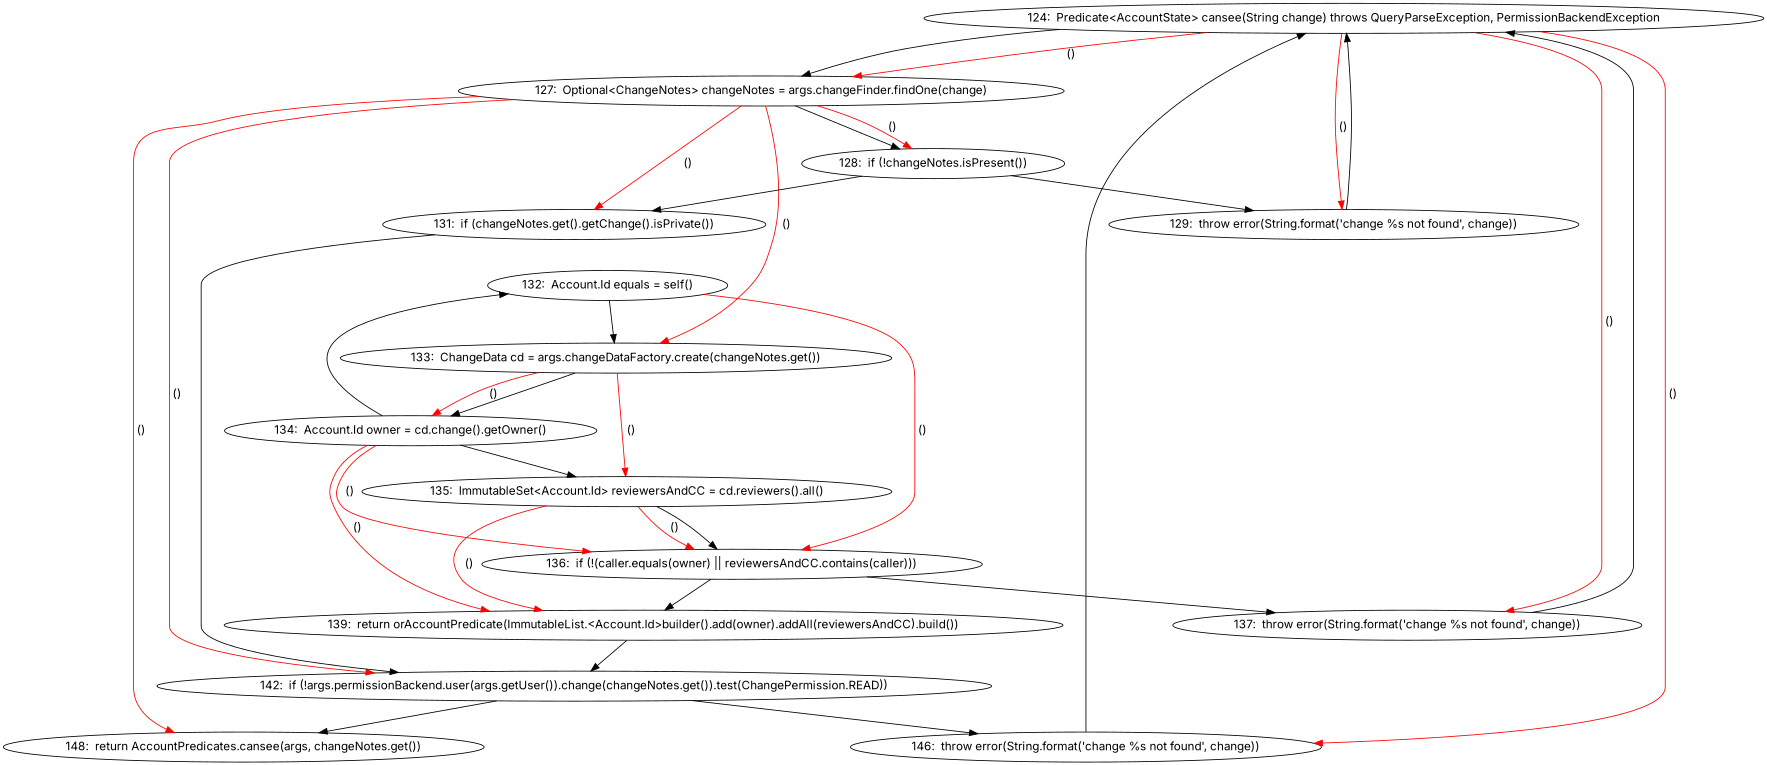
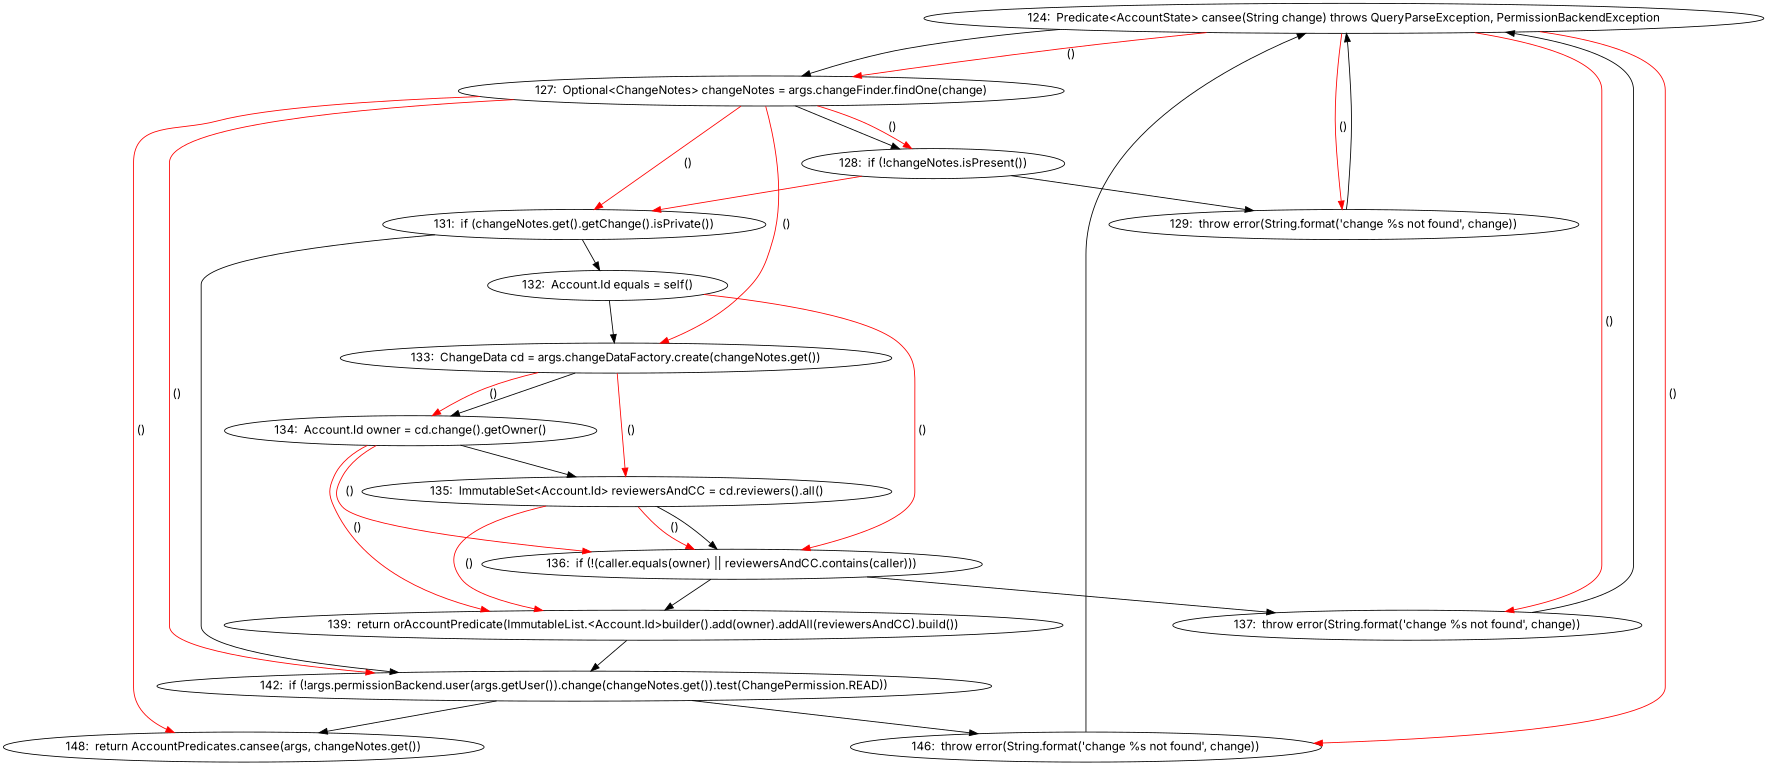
edge "128:  if (!changeNotes.isPresent())" -> "131:  if (changeNotes.get().getChange().isPrivate())": color black -> red
edge "134:  Account.Id owner = cd.change().getOwner()" -> "132:  Account.Id equals = self()": now "131:  if (changeNotes.get().getChange().isPrivate())" -> "132:  Account.Id equals = self()"
